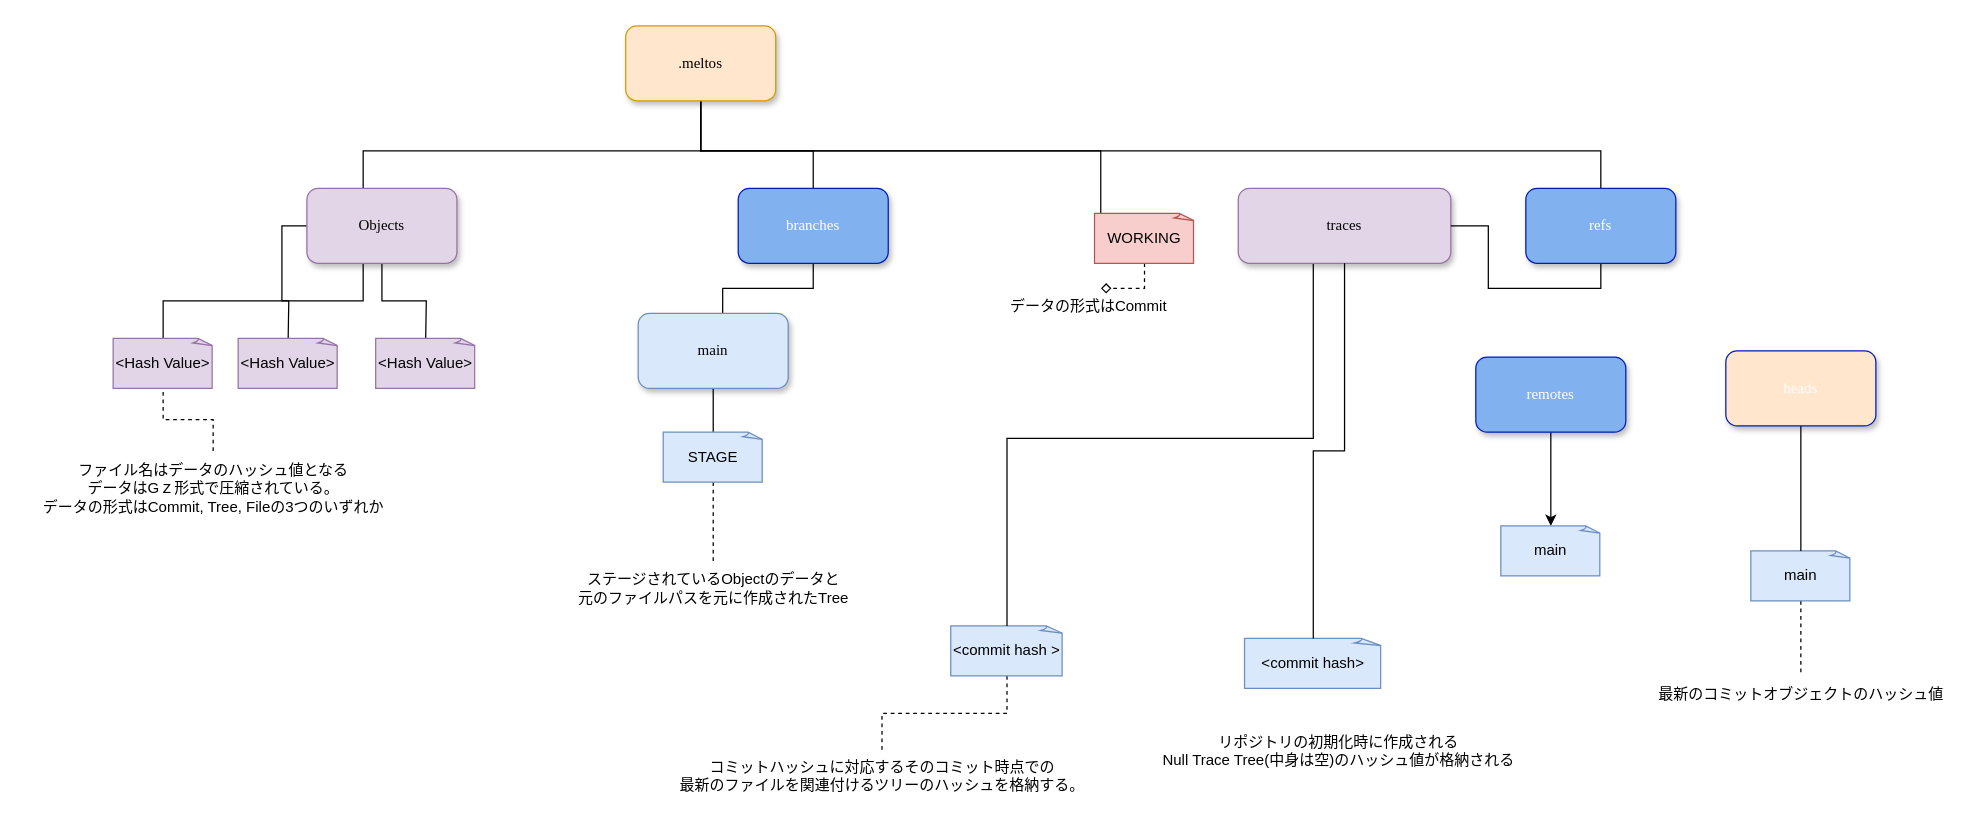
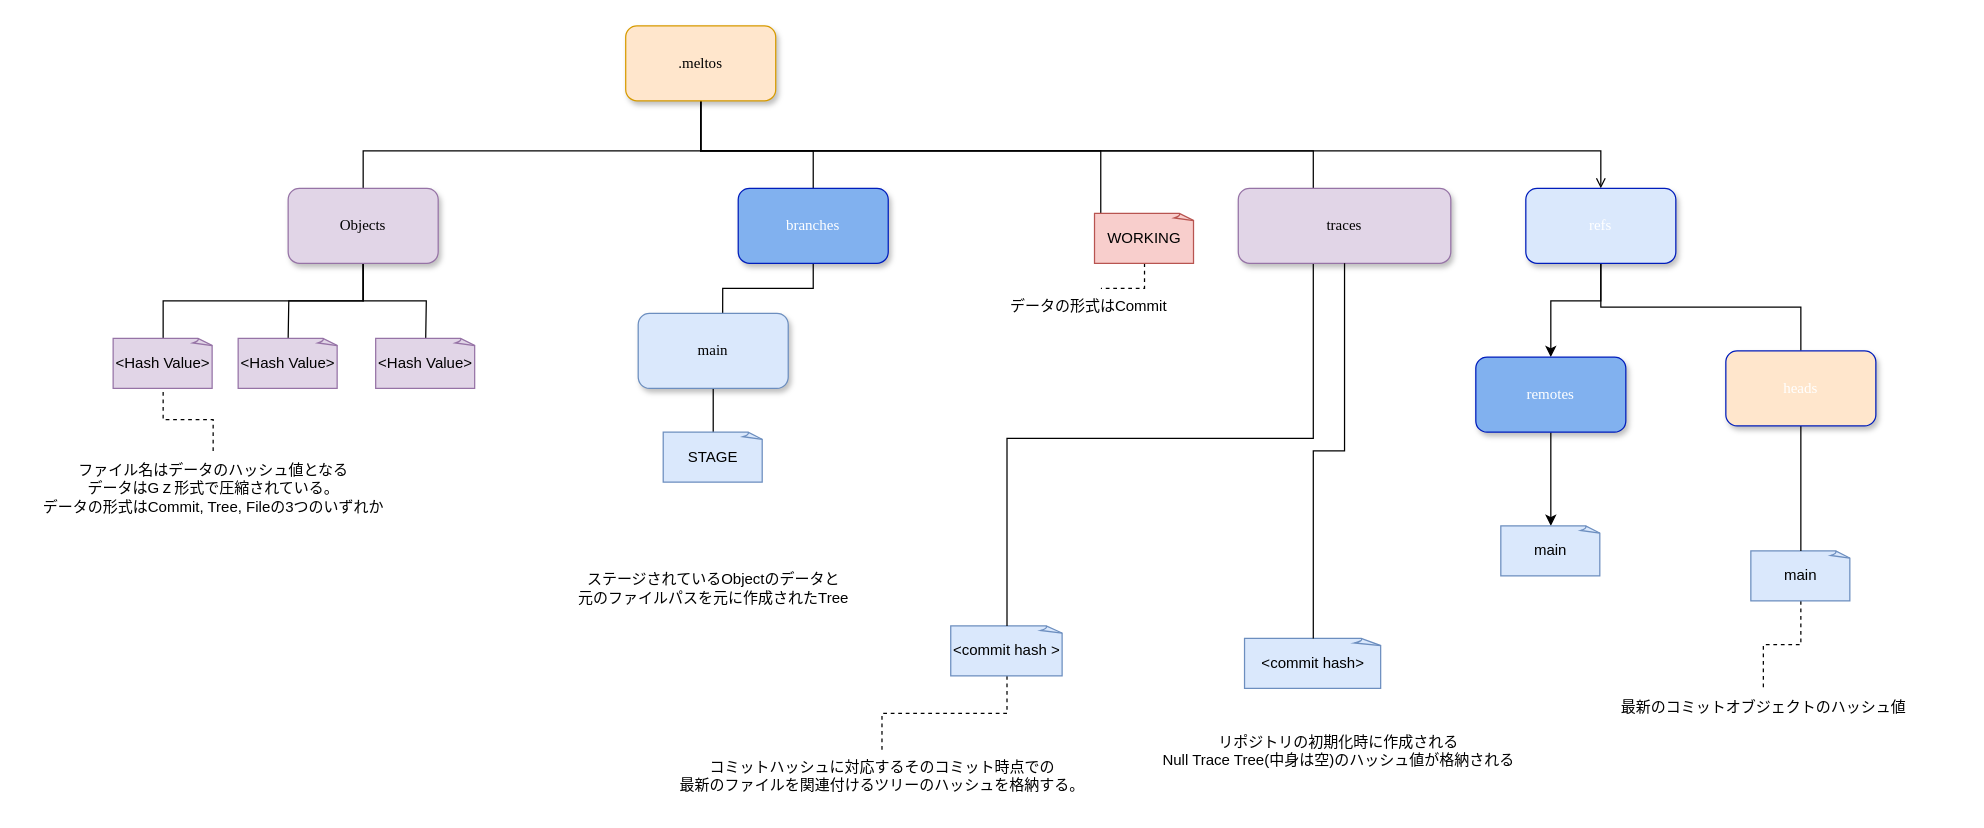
edge ".meltos" -- "traces": added
edge ".meltos" -- "refs": arrowhead none -> open
node "Objects": moved (382, 226) -> (363, 226)
node "refs": fillcolor #81b1ef -> #dae8fc
edge "WORKING" -> "データの形式はCommit": arrowhead diamond -> none
edge "traces" -- "refs": now "heads" -- "refs"
edge "refs" -> "remotes": added
edge "STAGE" -- "ステージされているObjectのデータと 元のファイルパスを元に作成されたTree": removed
node "最新のコミットオブジェクトのハッシュ値": moved (1801, 694) -> (1763, 707)
